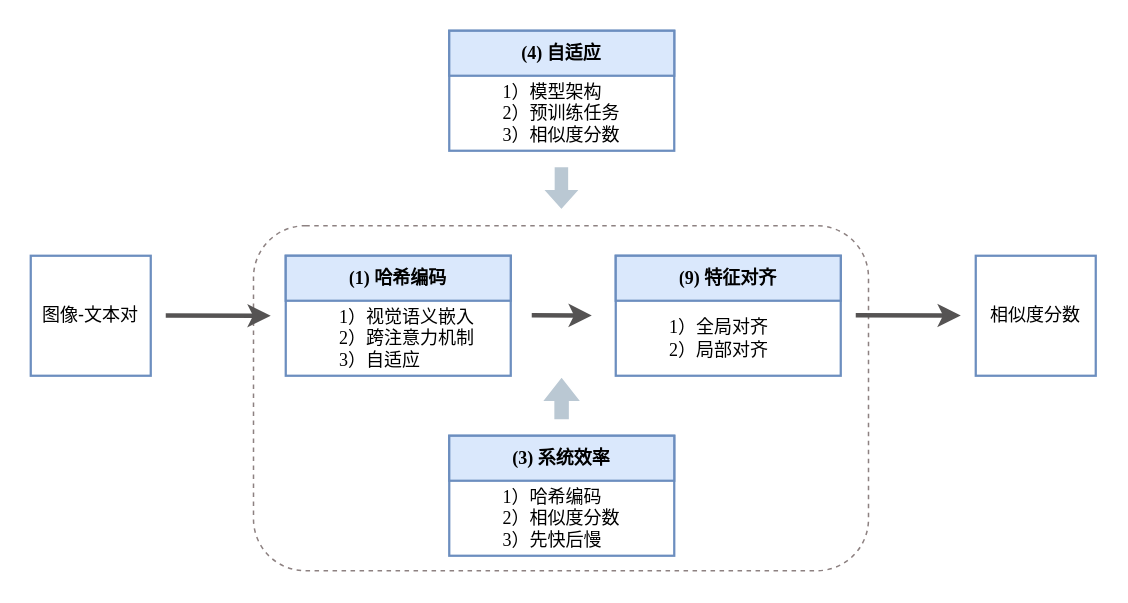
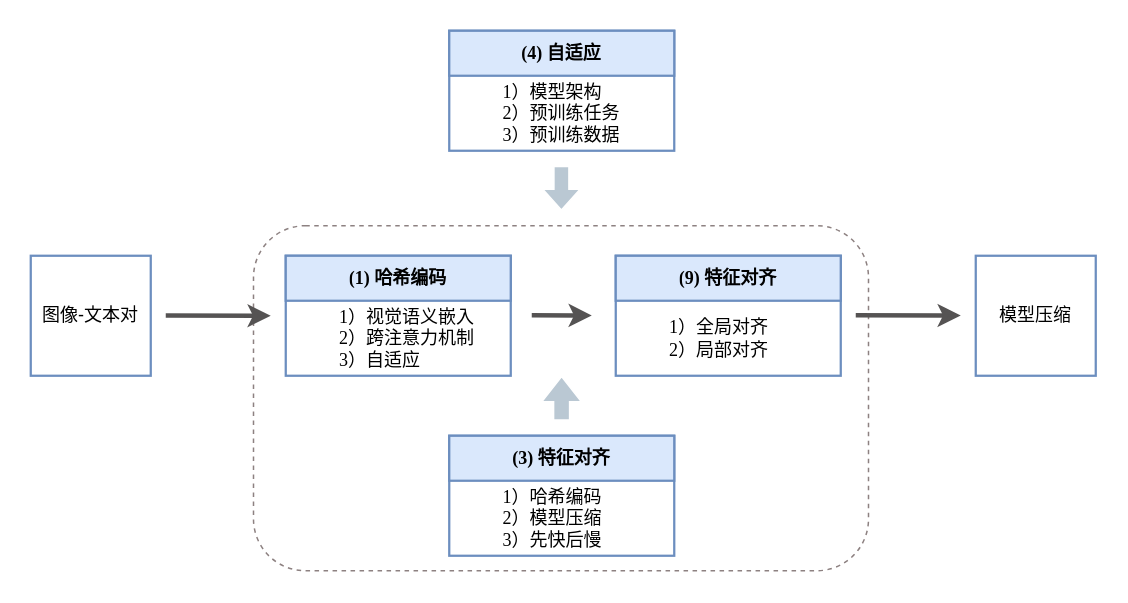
node "1）模型架构 2）预训练任务 3）相似度分数": label "1）模型架构 2）预训练任务 3）相似度分数" -> "1）模型架构 2）预训练任务 3）预训练数据"
node "相似度分数": label "相似度分数" -> "模型压缩"
node "(3) 系统效率": label "(3) 系统效率" -> "(3) 特征对齐"
node "1）哈希编码 2）相似度分数 3）先快后慢": label "1）哈希编码 2）相似度分数 3）先快后慢" -> "1）哈希编码 2）模型压缩 3）先快后慢"
